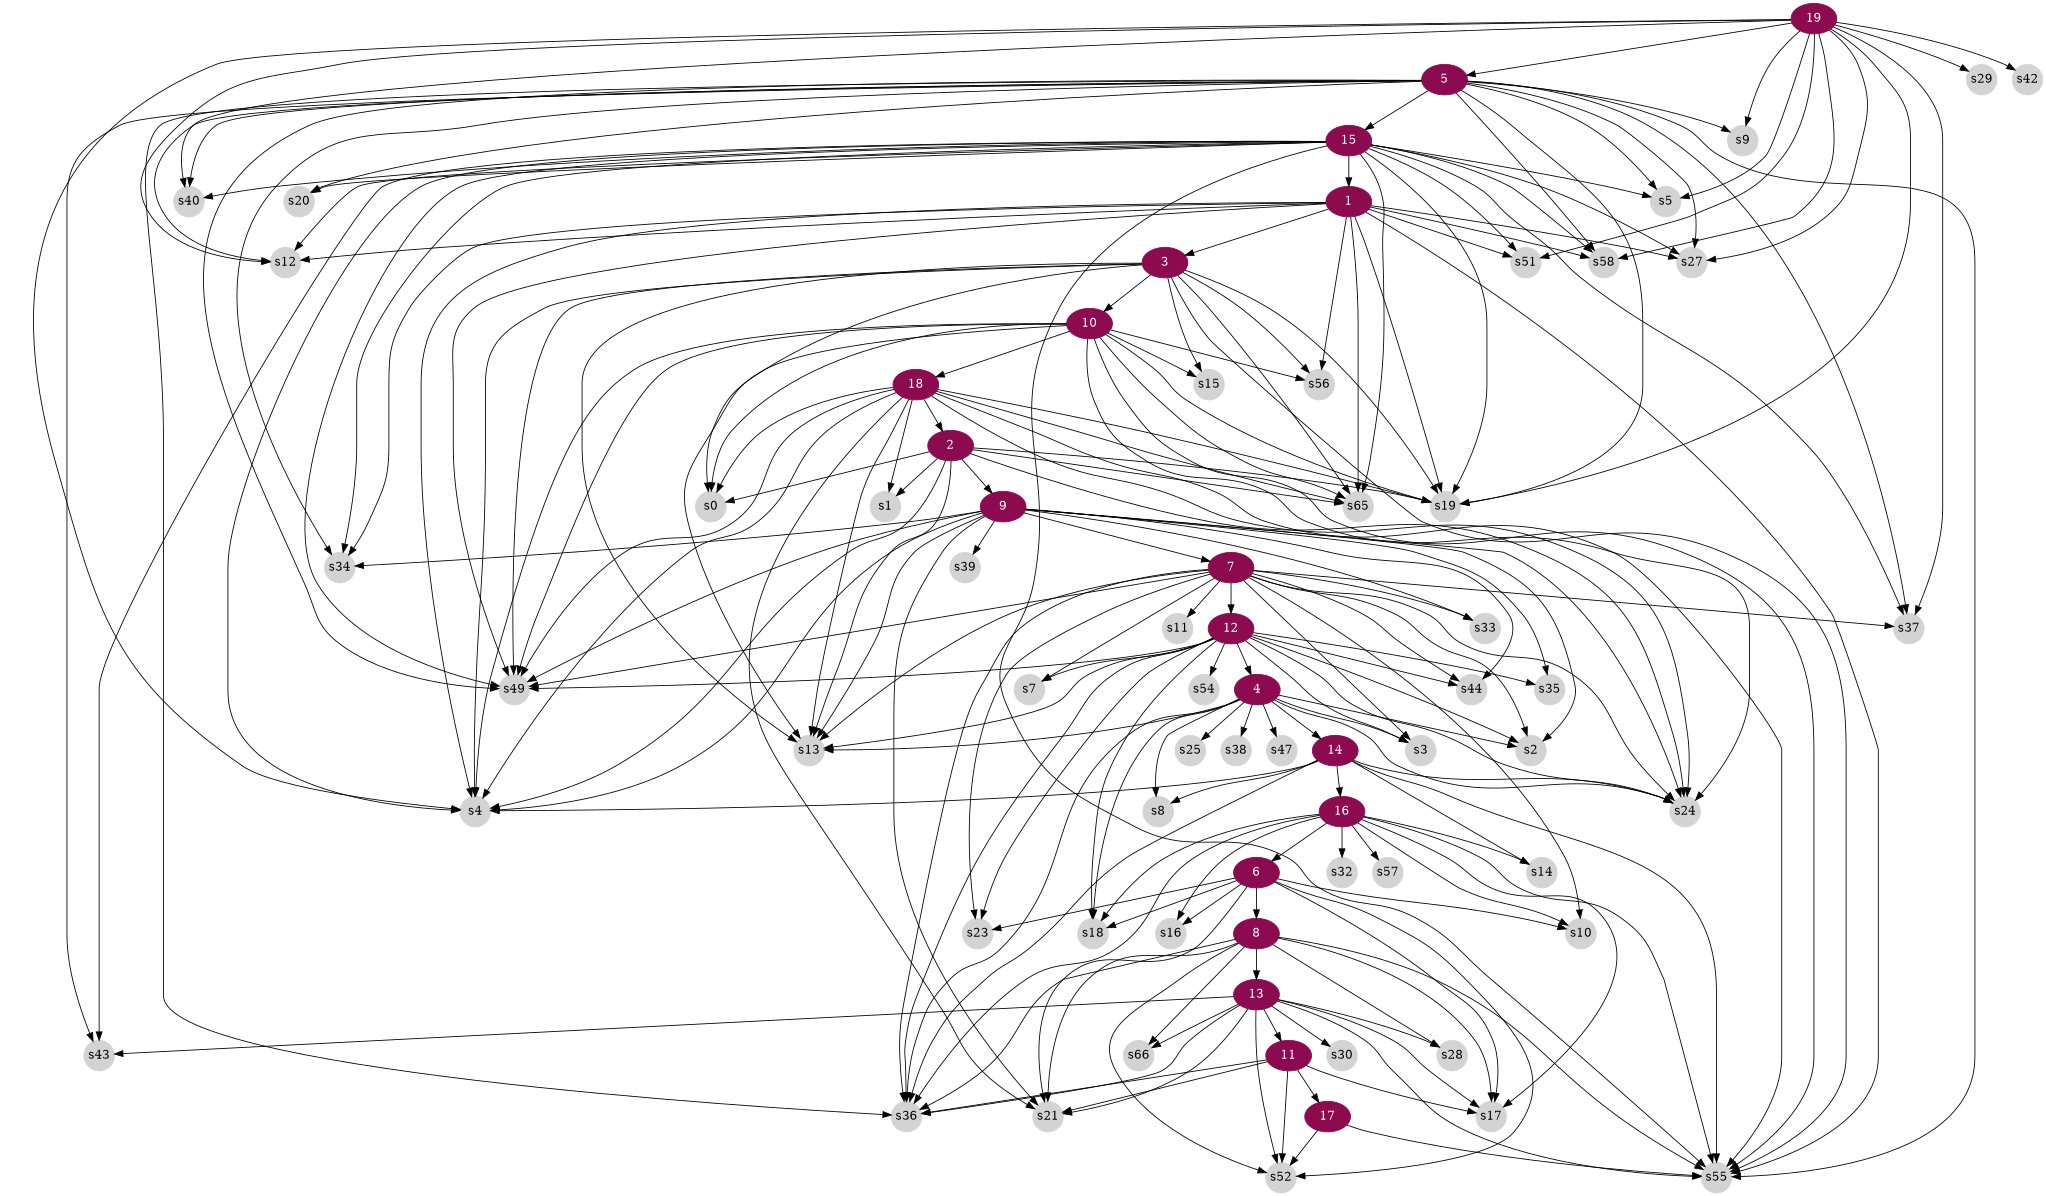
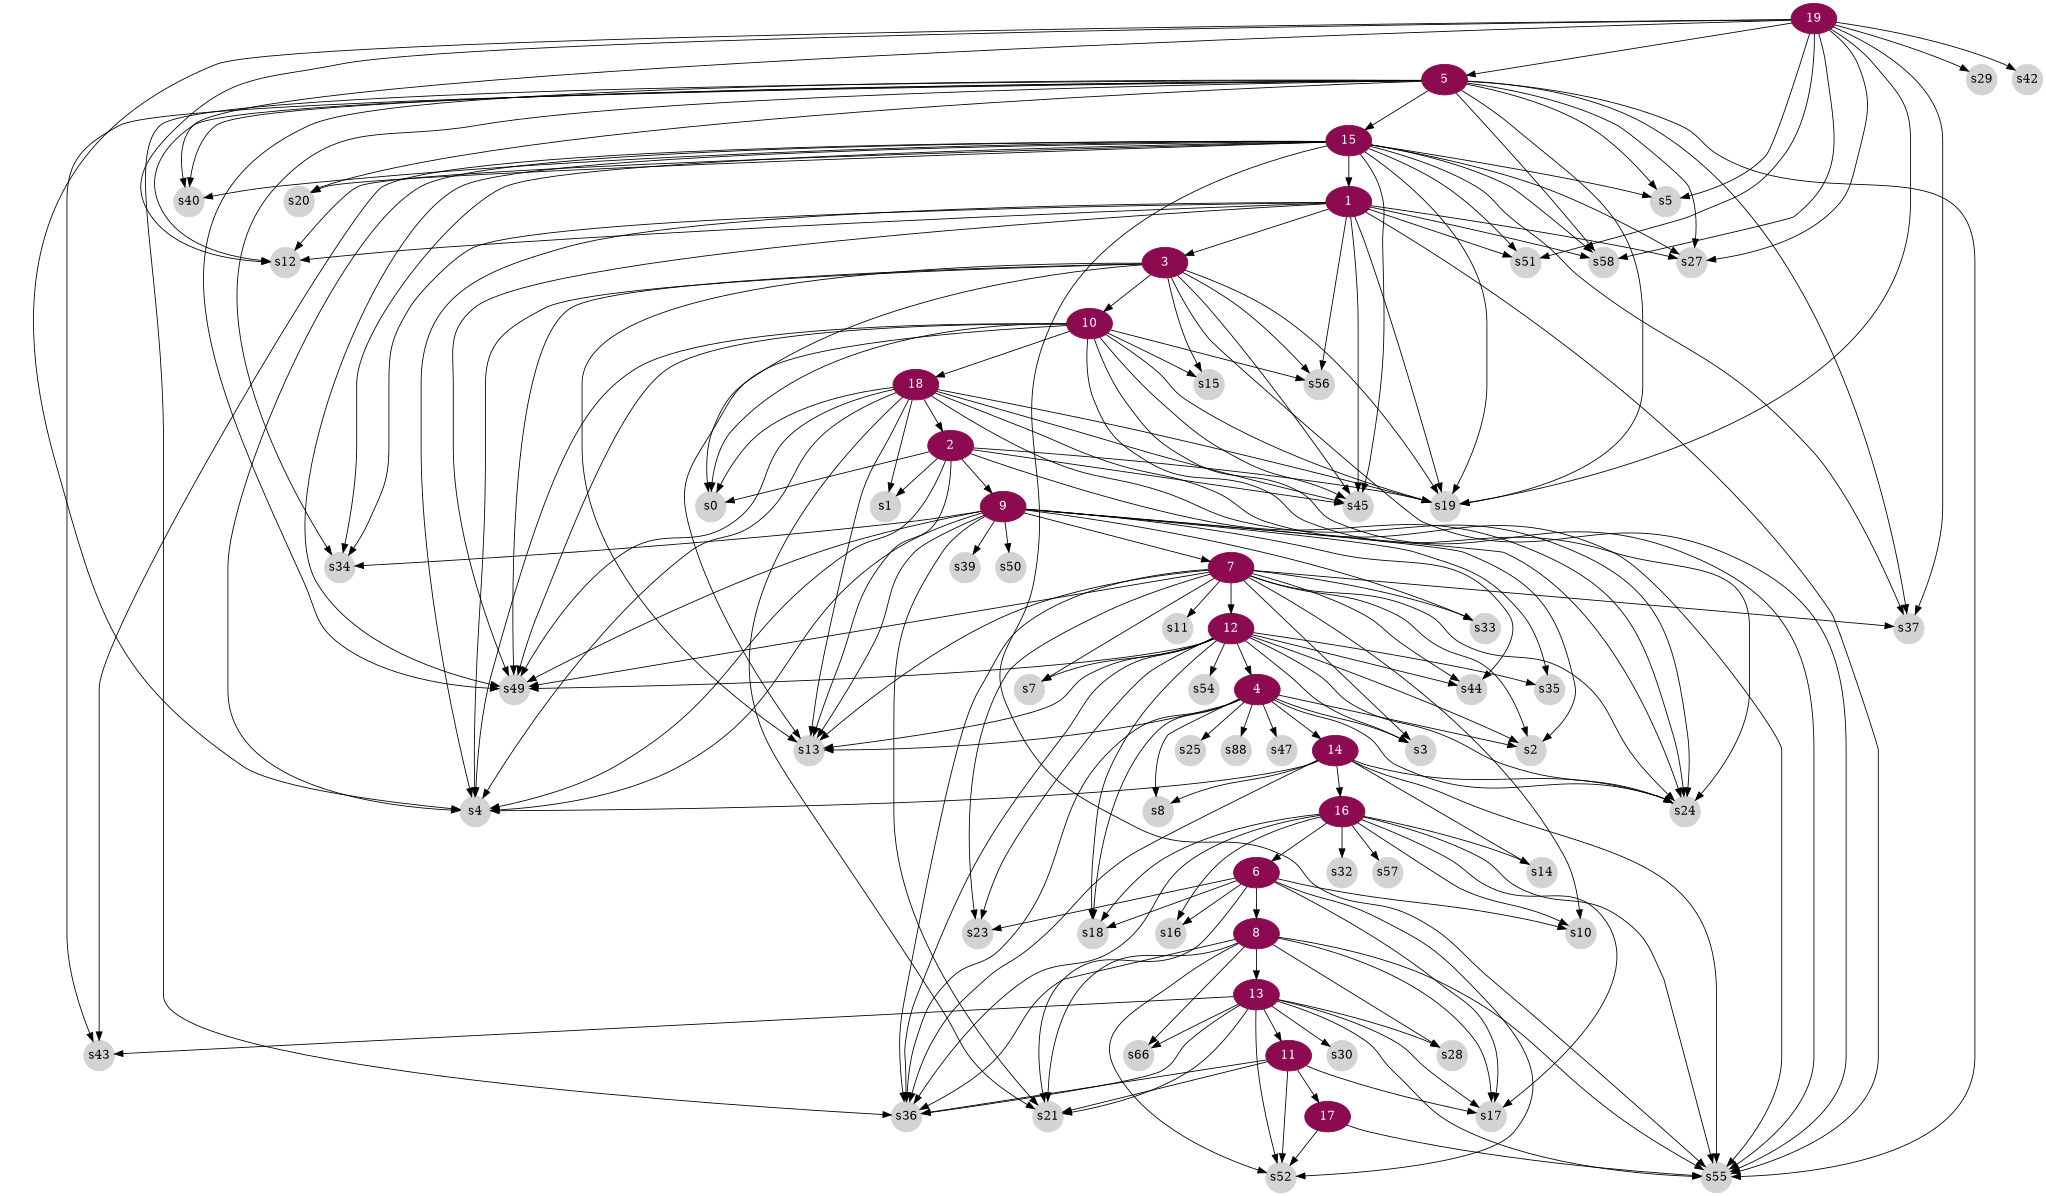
node "s9": removed
node "s65": label "s65" -> "s45"
node "s50": added
node "s38": label "s38" -> "s88"
